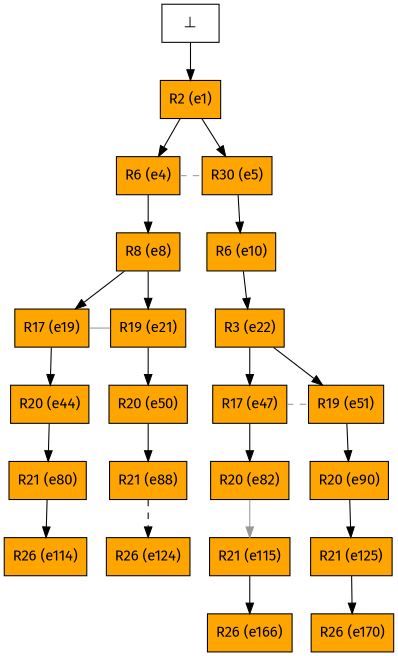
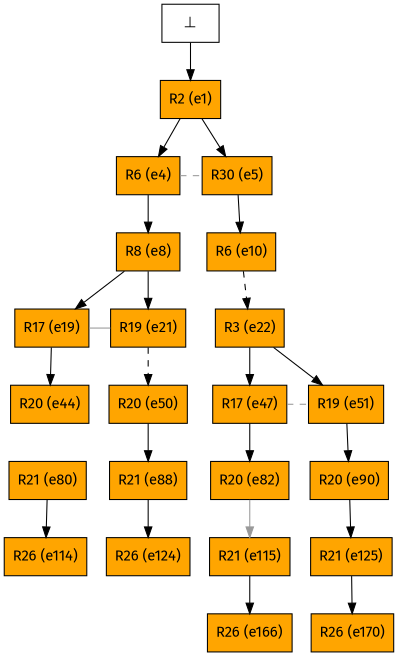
edge "R6 (e10)" -> "R3 (e22)": style solid -> dashed
edge "R19 (e21)" -> "R20 (e50)": style solid -> dashed
edge "R20 (e44)" -> "R21 (e80)": removed
edge "R21 (e88)" -> "R26 (e124)": style dashed -> solid
